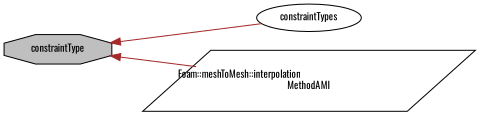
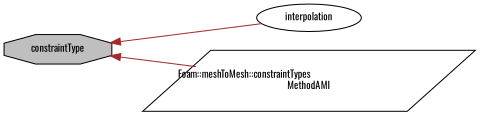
node "constraintTypes": label "constraintTypes" -> "interpolation"
node "Foam::meshToMesh::interpolation MethodAMI": label "Foam::meshToMesh::interpolation MethodAMI" -> "Foam::meshToMesh::constraintTypes MethodAMI"
